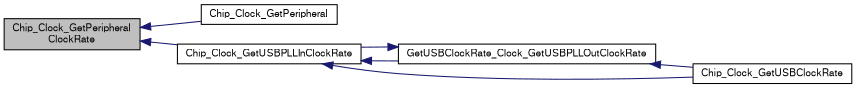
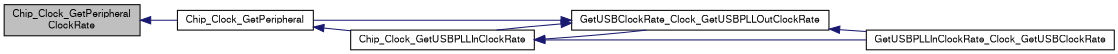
edge "Chip_Clock_GetPeripheral" -> "GetUSBClockRate_Clock_GetUSBPLLOutClockRate": added
edge "Chip_Clock_GetUSBPLLInClockRate" -> "Chip_Clock_GetPeripheral ClockRate": now "Chip_Clock_GetUSBPLLInClockRate" -> "Chip_Clock_GetPeripheral"
node "Chip_Clock_GetUSBClockRate": label "Chip_Clock_GetUSBClockRate" -> "GetUSBPLLInClockRate_Clock_GetUSBClockRate"
